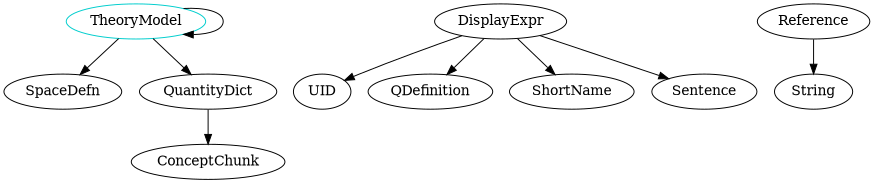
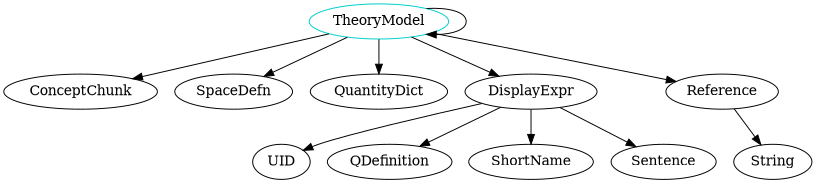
edge "TheoryModel" -> "DisplayExpr": added
edge "TheoryModel" -> "Reference": added
edge "QuantityDict" -> "ConceptChunk": now "TheoryModel" -> "ConceptChunk"
